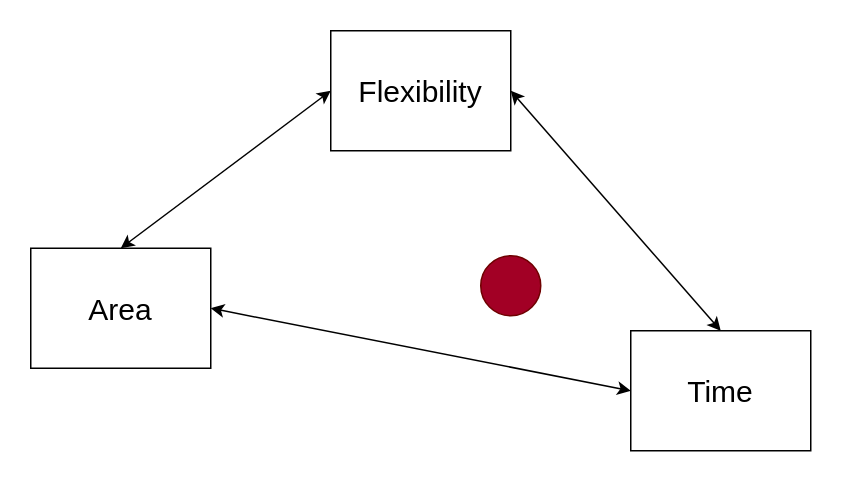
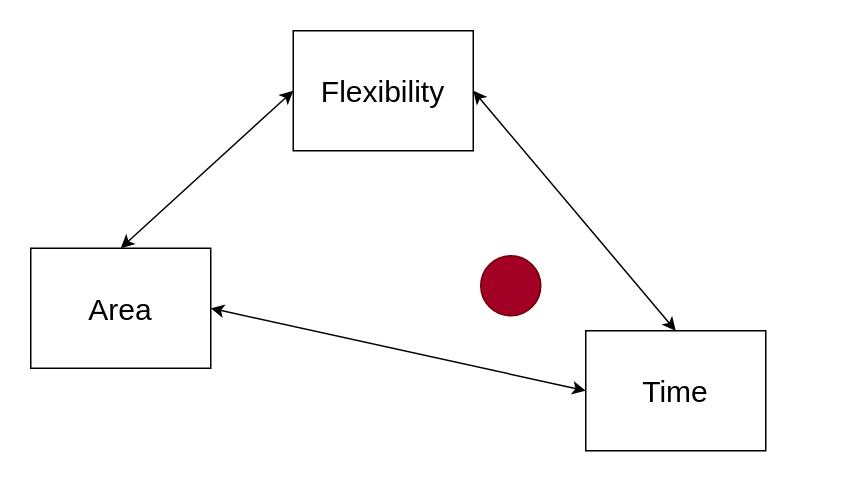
node "Flexibility": moved (421, 91) -> (383, 91)
node "Time": moved (721, 391) -> (676, 391)
